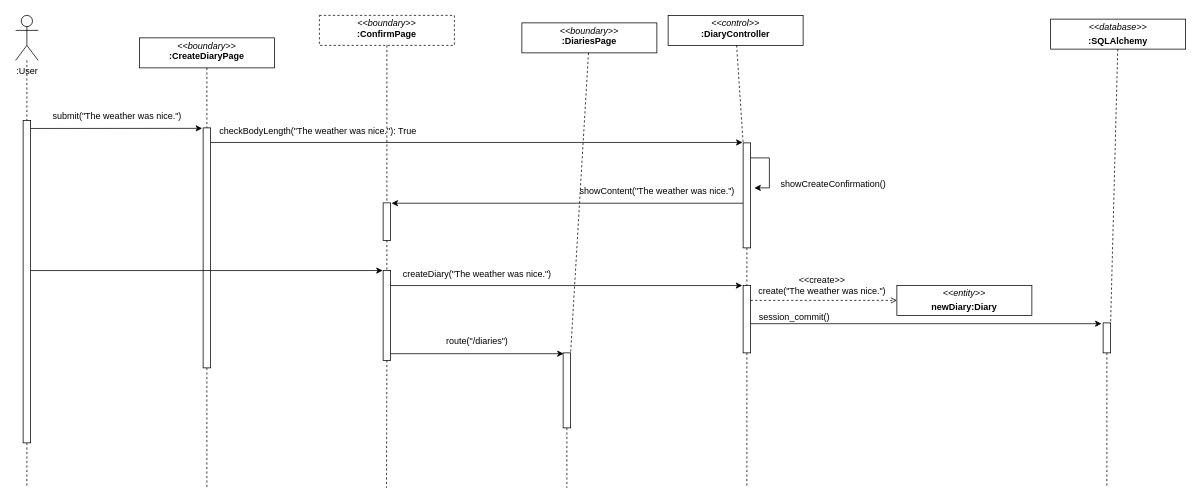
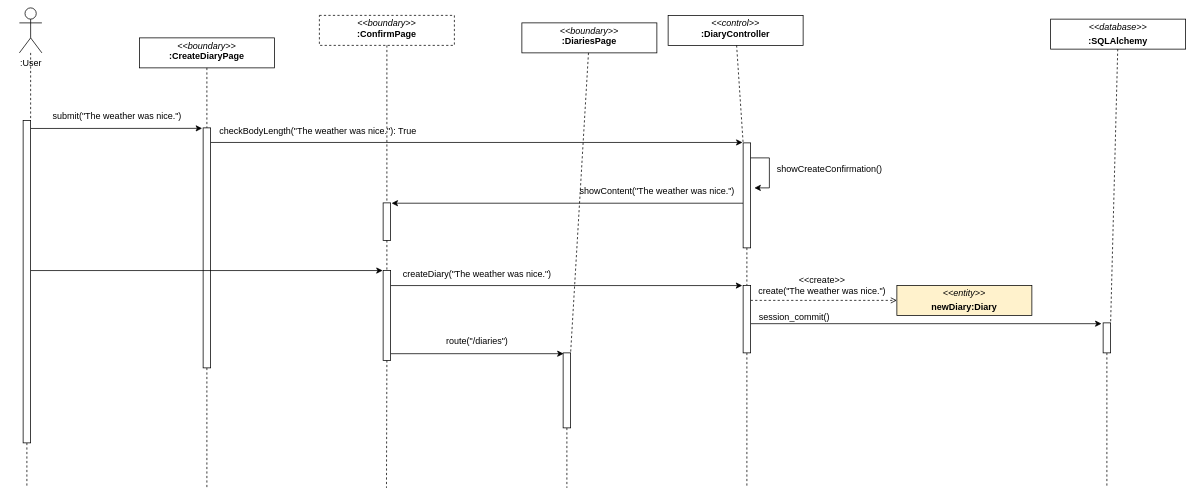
node ":User": moved (27, 38) -> (30, 30)
node "showCreateConfirmation()": moved (833, 184) -> (829, 169)
node "<<entity>> newDiary:Diary": fillcolor #ffffff -> #fff2cc
